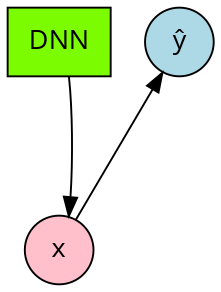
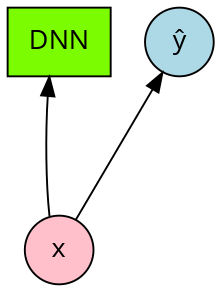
edge "DNN" -> "x": reversed
